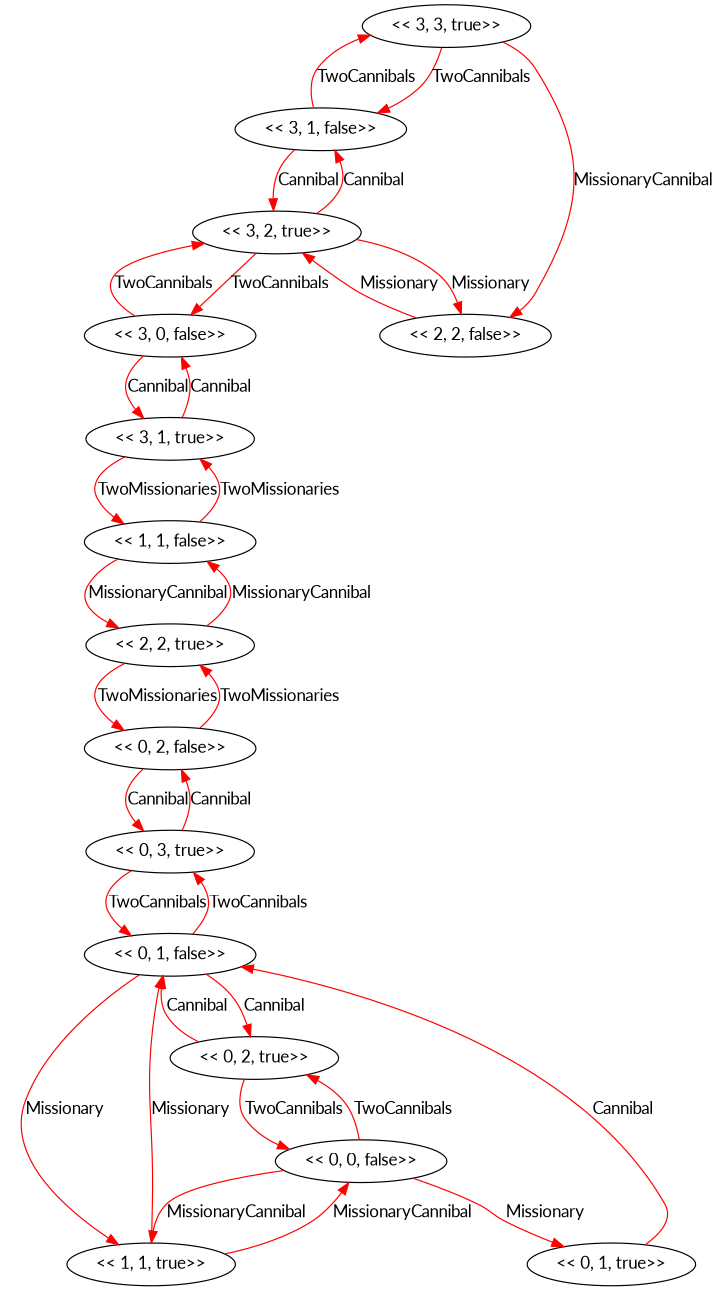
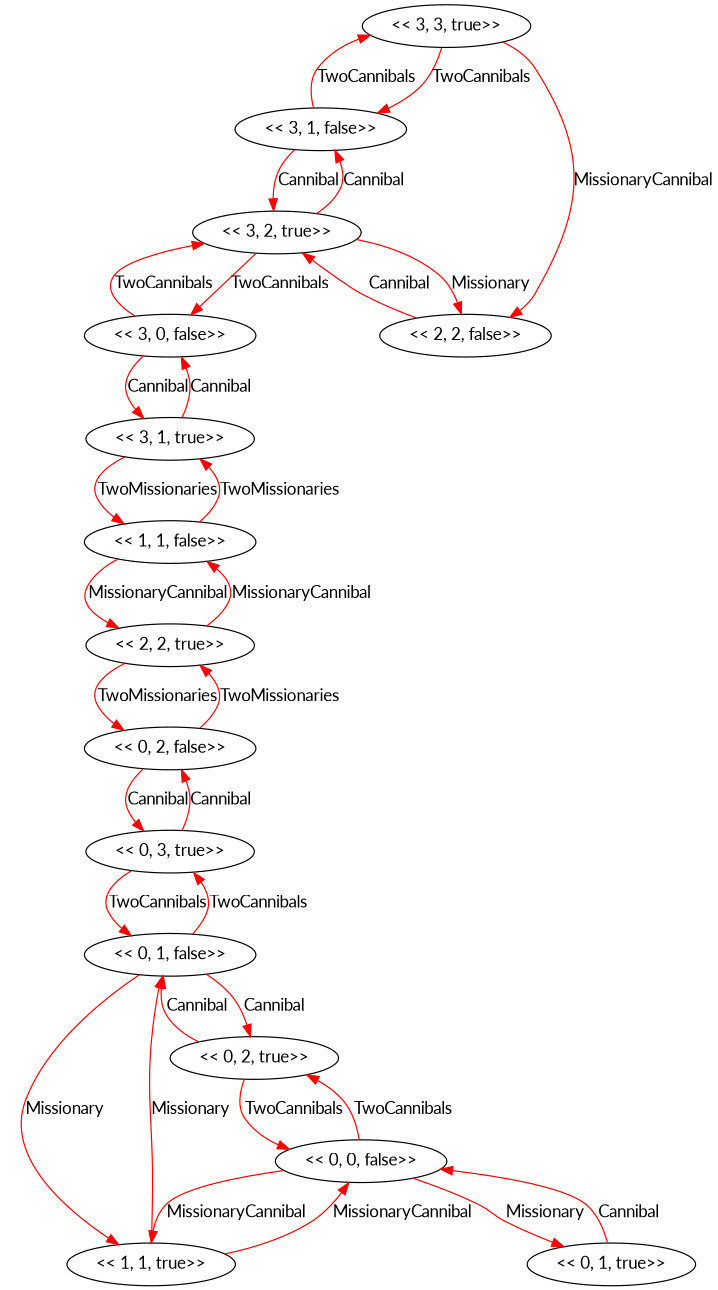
edge "<< 2, 2, false>>" -> "<< 3, 2, true>>": label "Missionary" -> "Cannibal"
edge "<< 0, 1, true>>" -> "<< 0, 1, false>>": now "<< 0, 1, true>>" -> "<< 0, 0, false>>"
